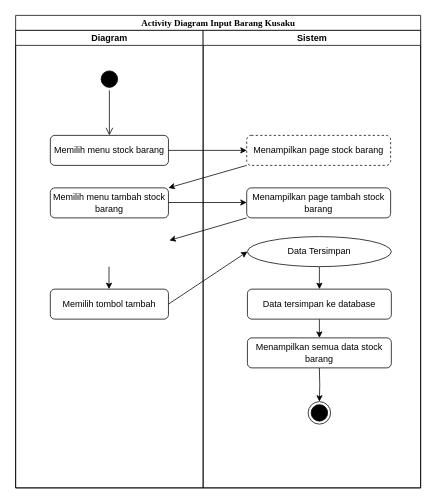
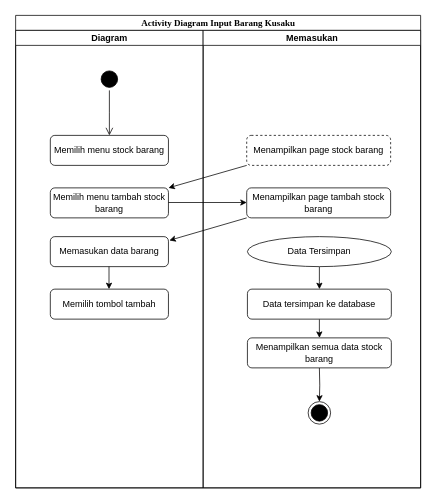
node "Sistem": label "Sistem" -> "Memasukan"
edge "Memilih menu stock barang" -> "Menampilkan page stock barang": removed
node "Memasukan data barang": added
edge "Memilih tombol tambah" -> "Data Tersimpan": removed
